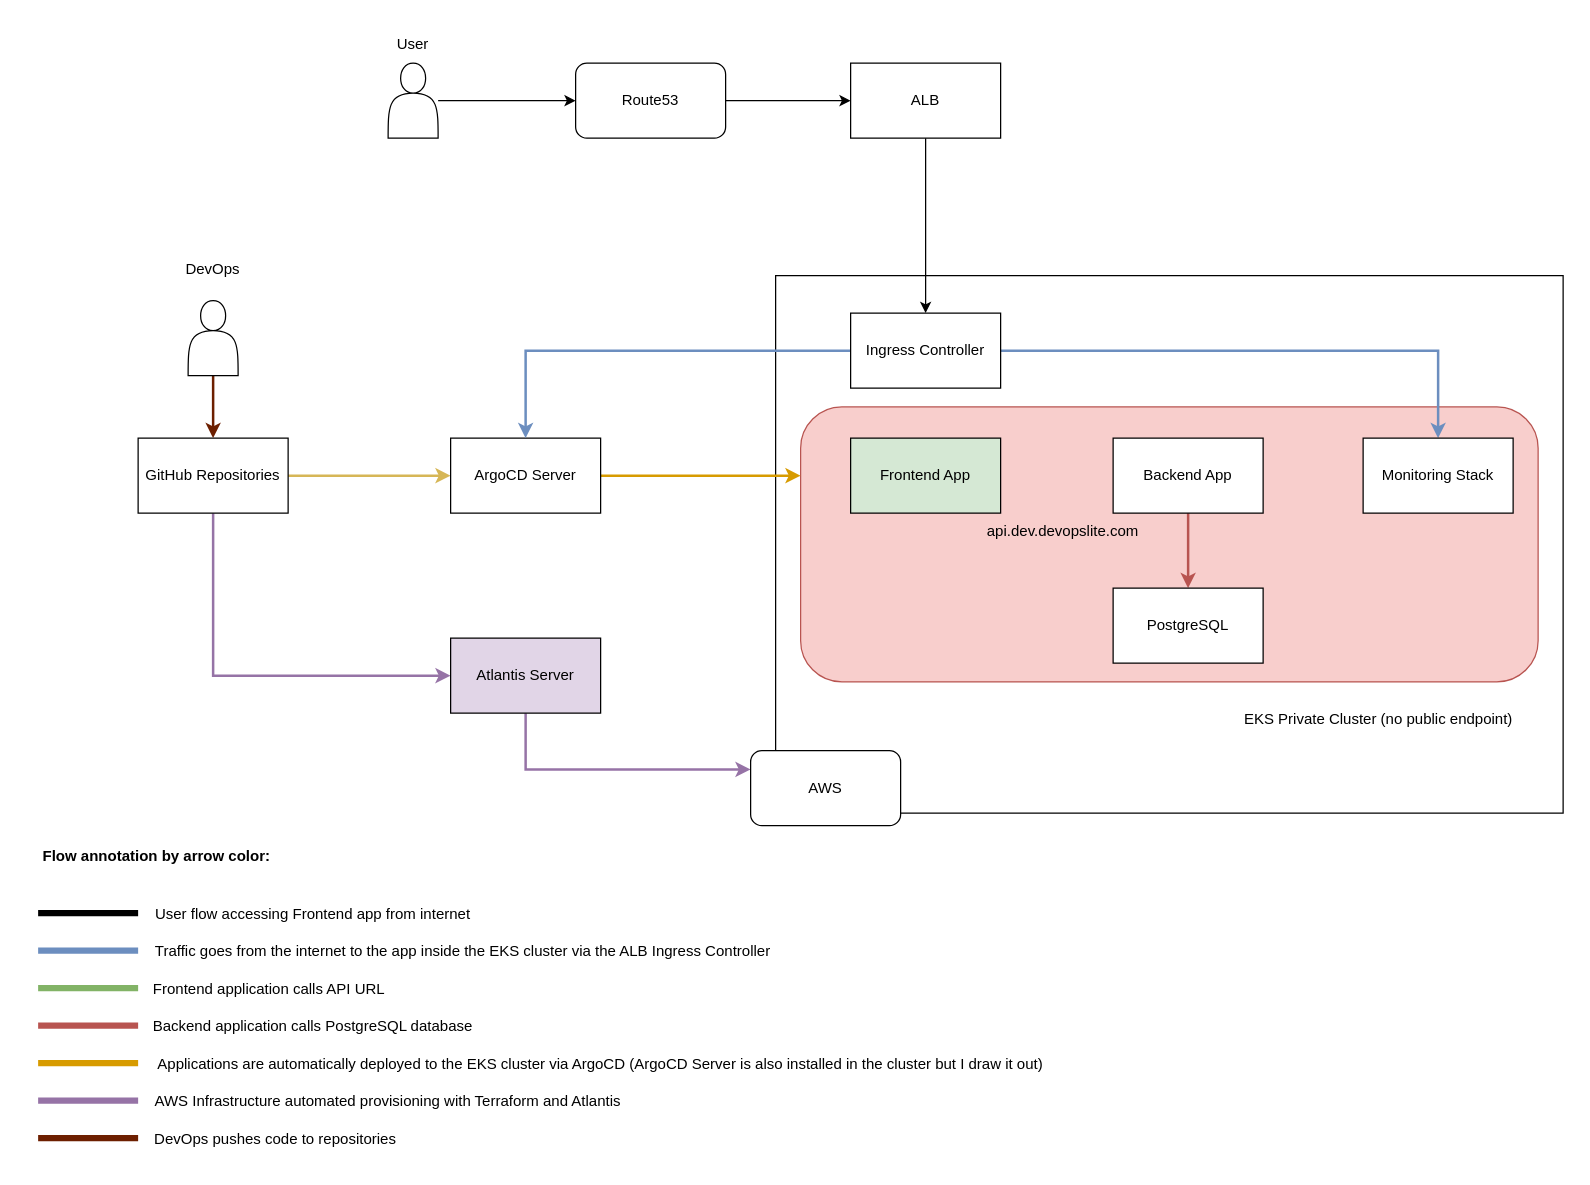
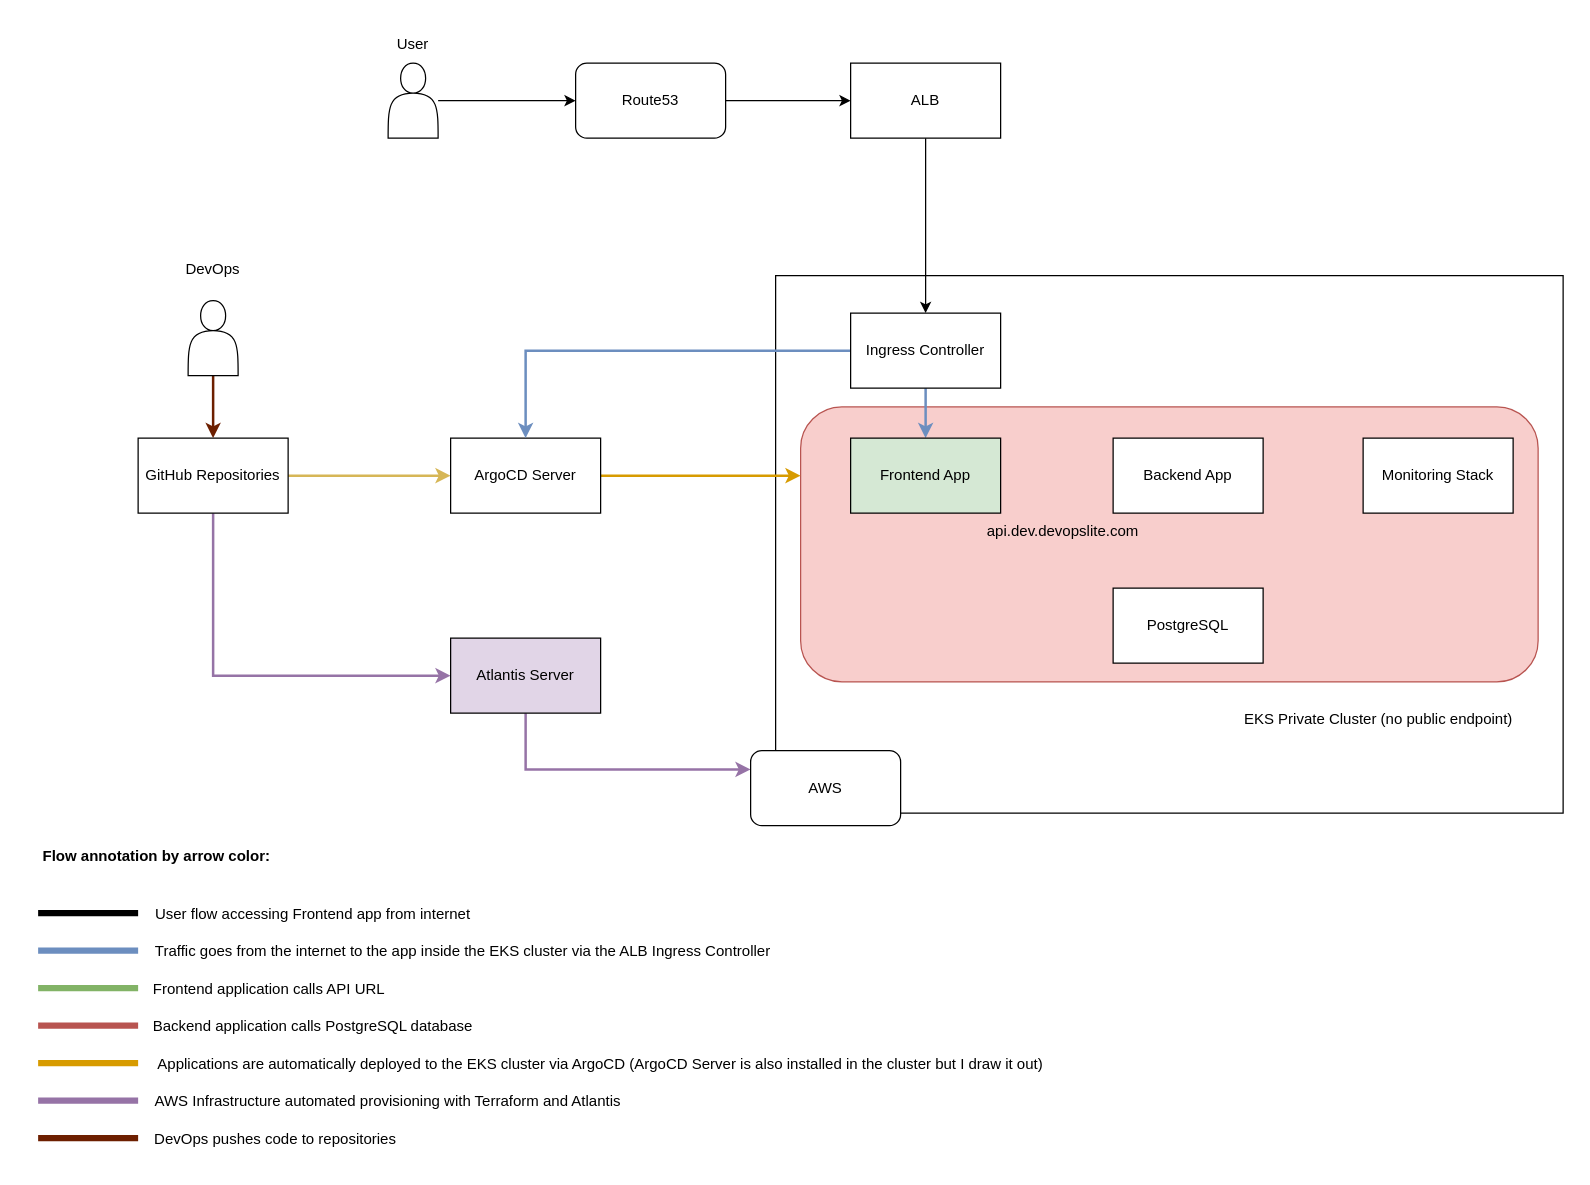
edge "Ingress Controller" -> "Monitoring Stack": removed
edge "Ingress Controller" -> "Frontend App": added
edge "Backend App" -> "PostgreSQL": removed
